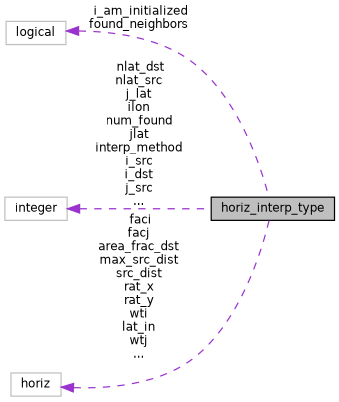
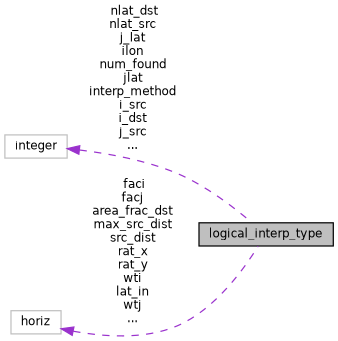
node "logical": removed
node "horiz_interp_type": label "horiz_interp_type" -> "logical_interp_type"
